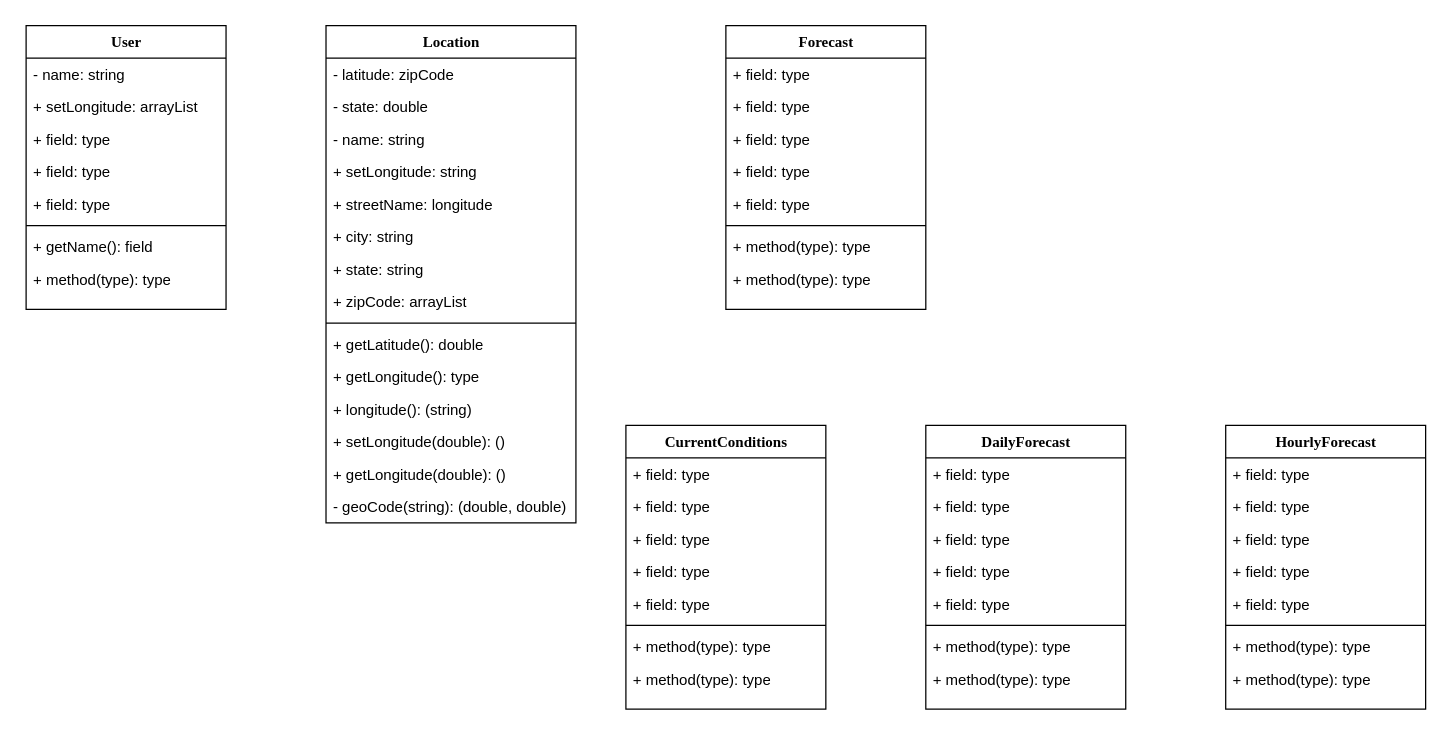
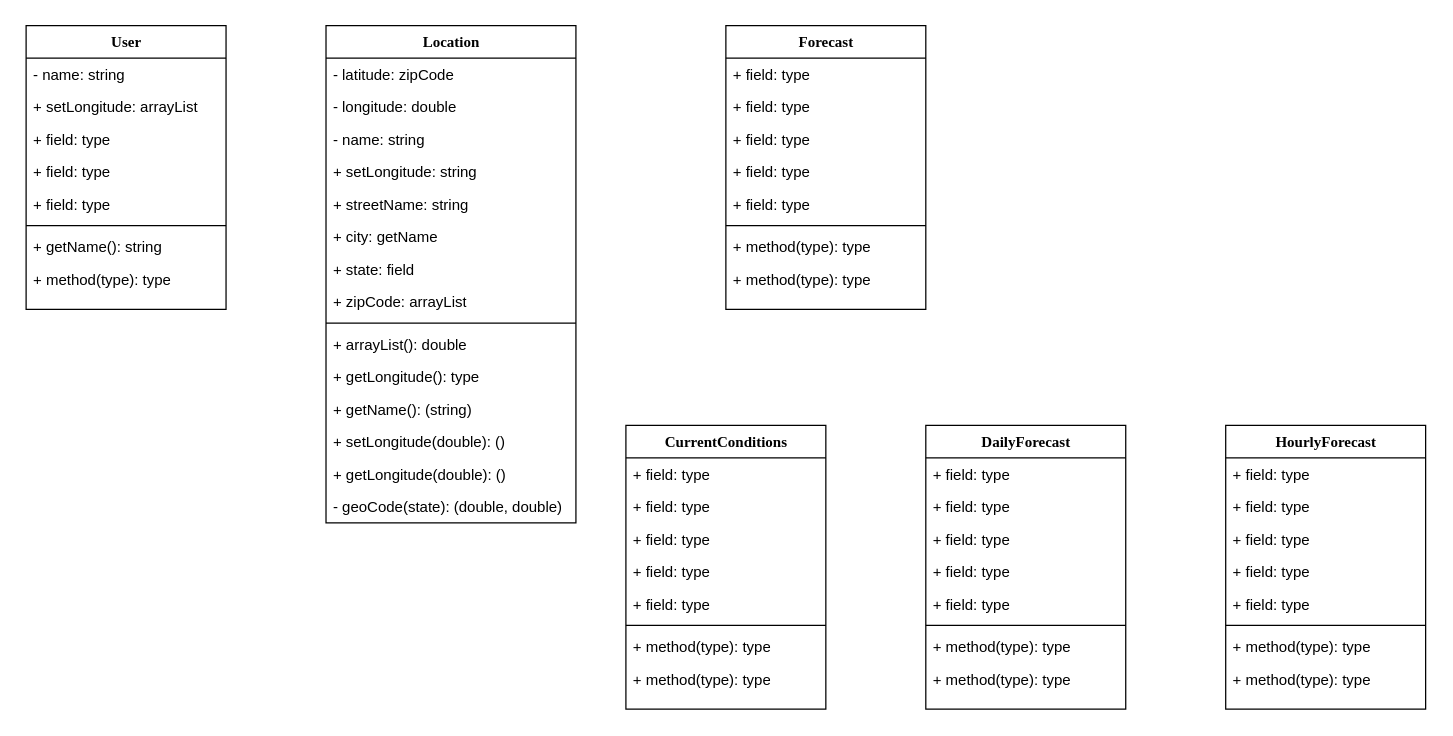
node "- state: double": label "- state: double" -> "- longitude: double"
node "+ streetName: longitude": label "+ streetName: longitude" -> "+ streetName: string"
node "+ city: string": label "+ city: string" -> "+ city: getName"
node "+ getName(): field": label "+ getName(): field" -> "+ getName(): string"
node "+ state: string": label "+ state: string" -> "+ state: field"
node "+ getLatitude(): double": label "+ getLatitude(): double" -> "+ arrayList(): double"
node "+ longitude(): (string)": label "+ longitude(): (string)" -> "+ getName(): (string)"
node "- geoCode(string): (double, double)": label "- geoCode(string): (double, double)" -> "- geoCode(state): (double, double)"
